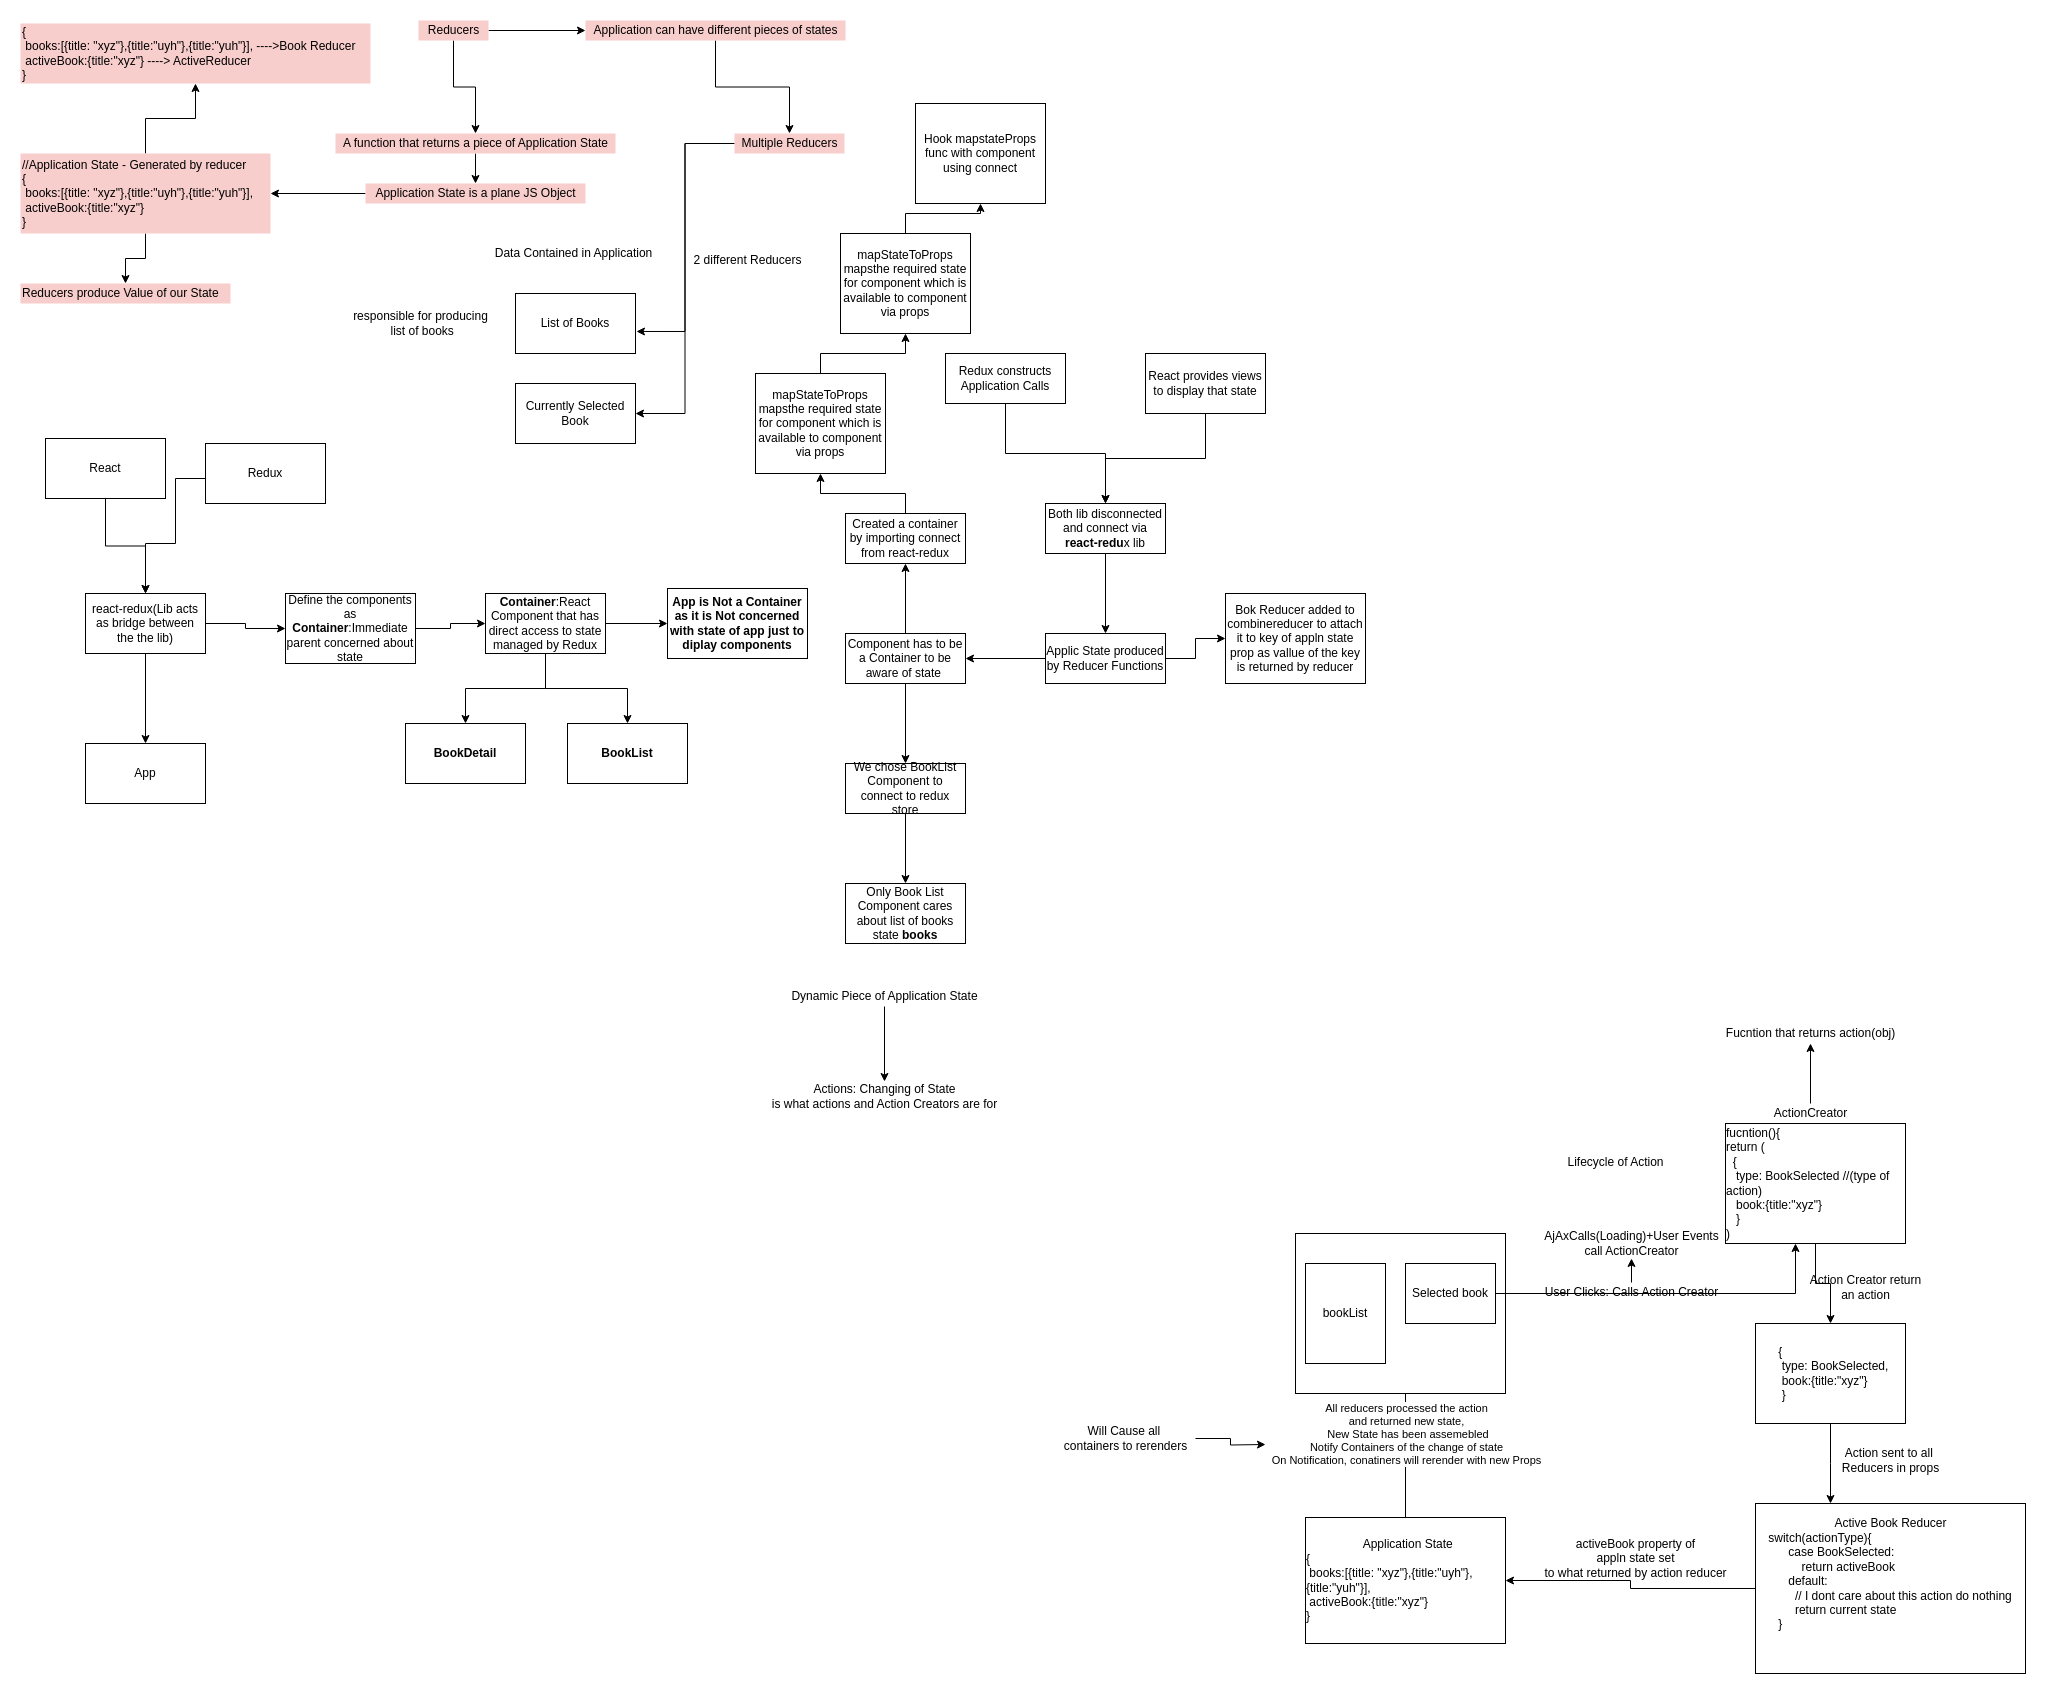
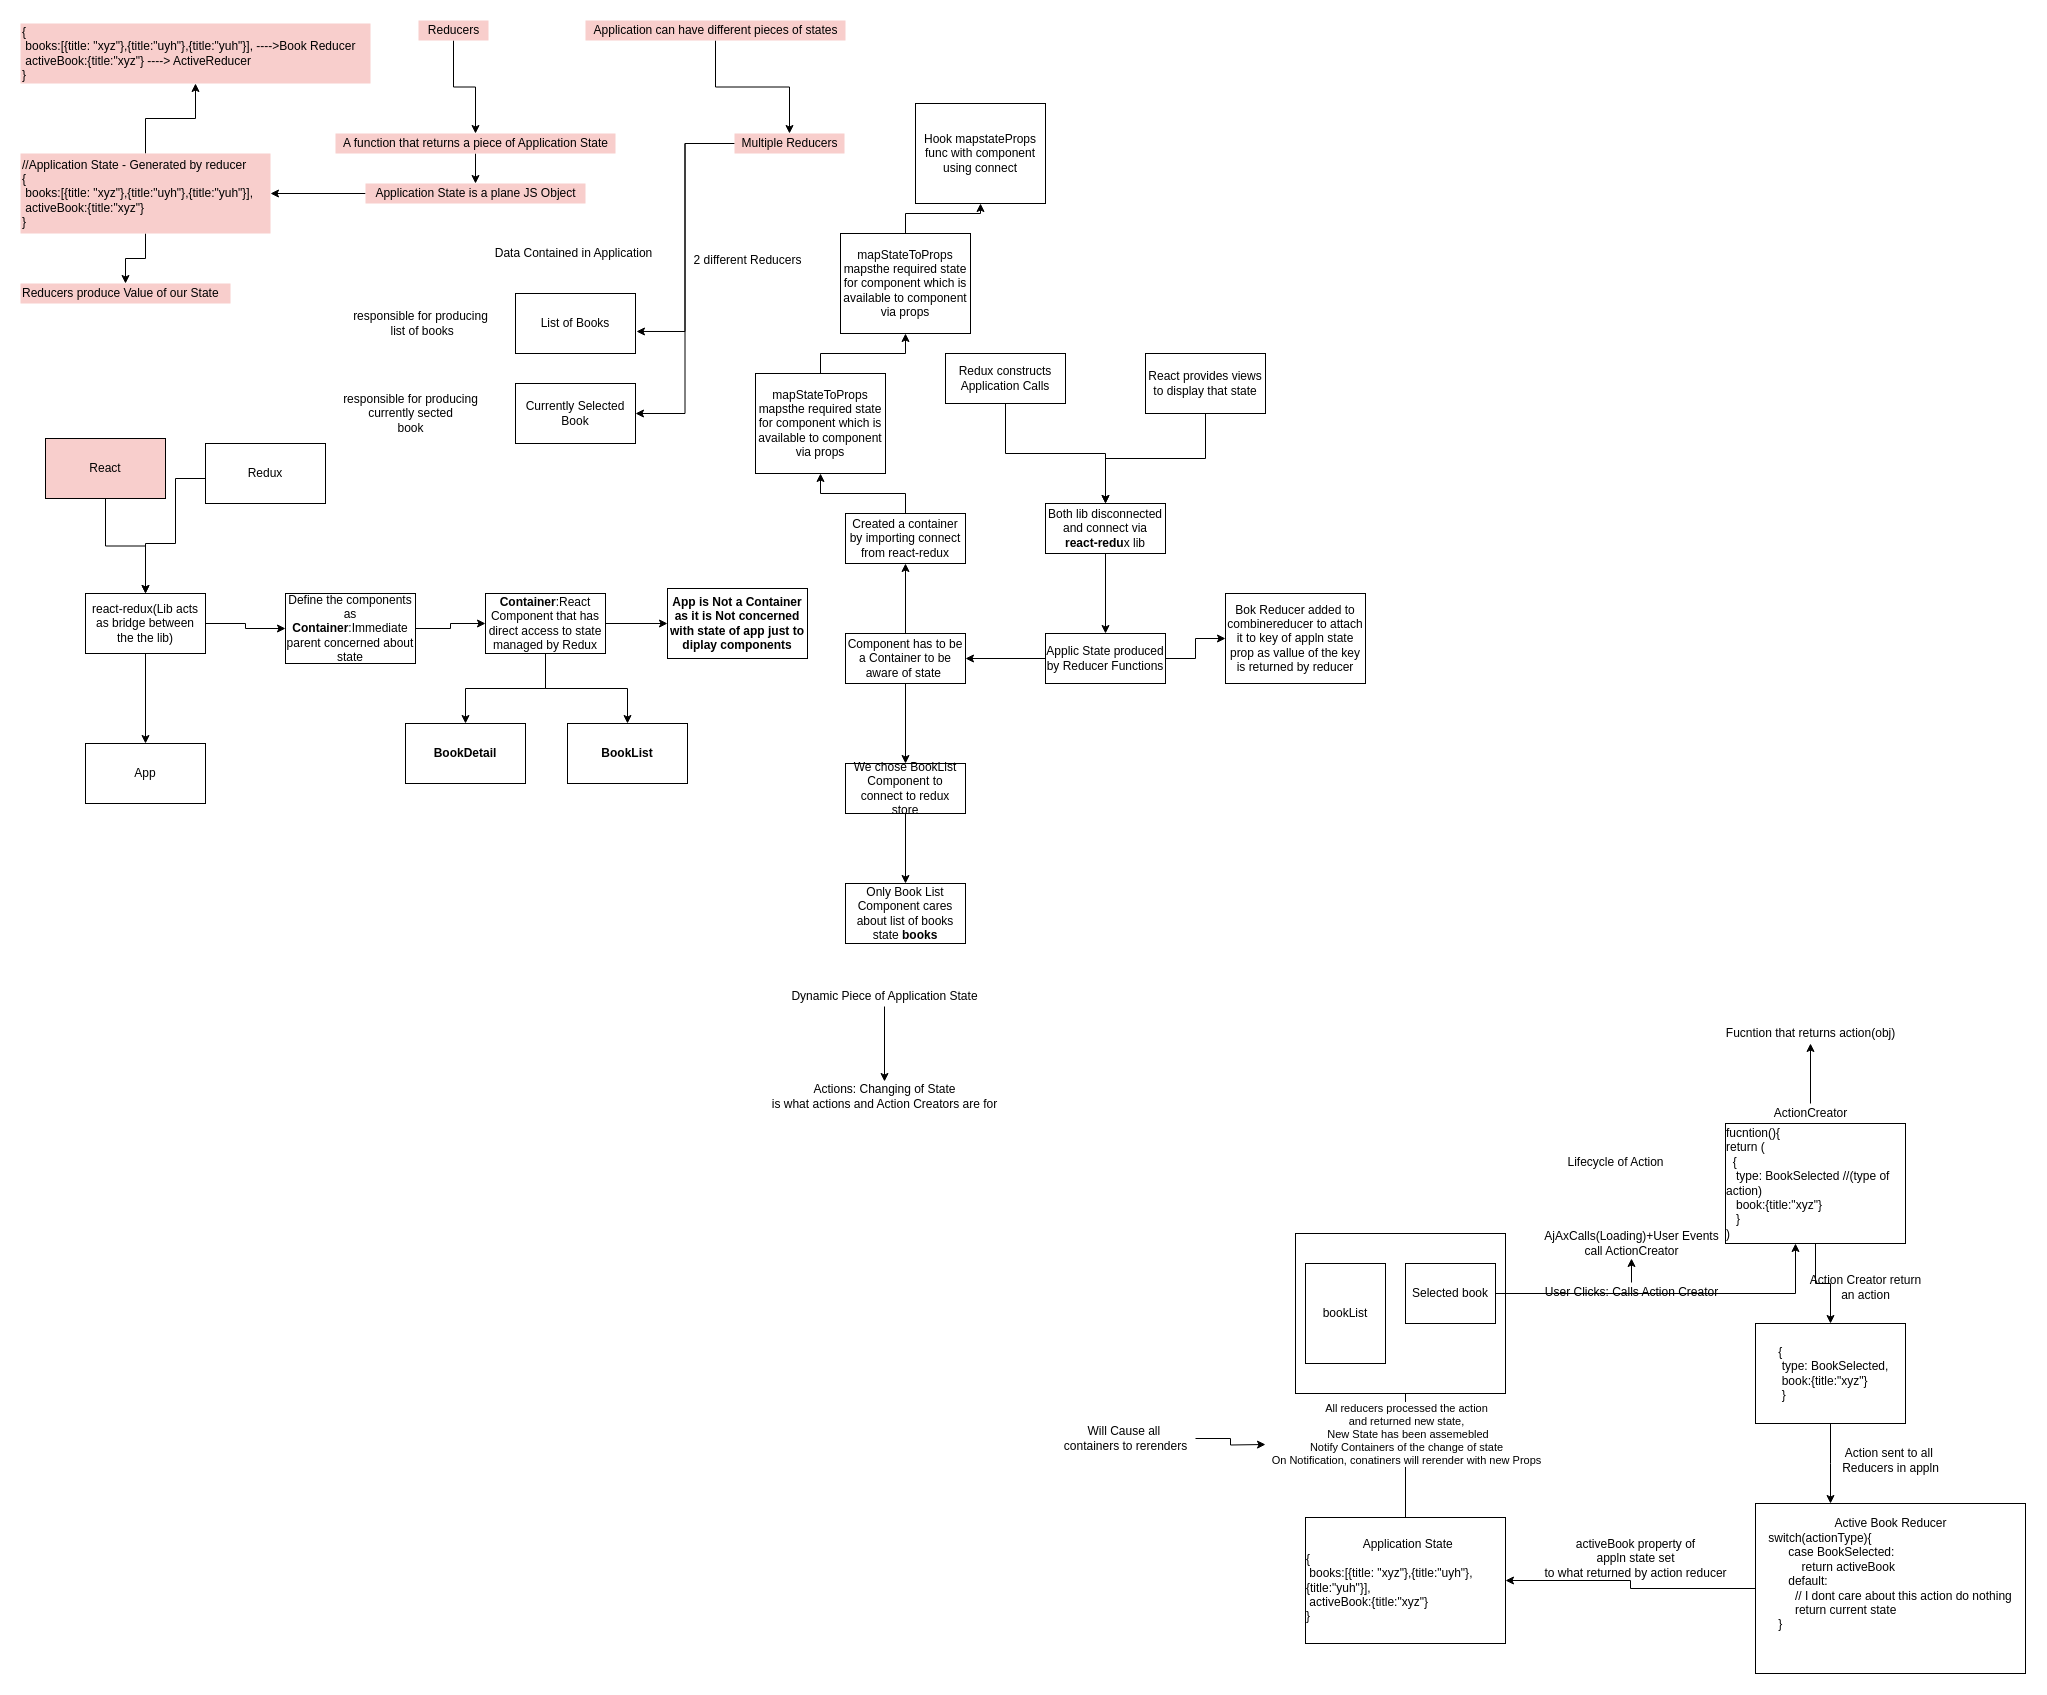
edge "Reducers" -> "Application can have different pieces of states": removed
node "responsible for producing currently sected book": added
node "React": fillcolor #ffffff -> #f8cecc
node "Action sent to all Reducers in props": label "Action sent to all Reducers in props" -> "Action sent to all Reducers in appln"
